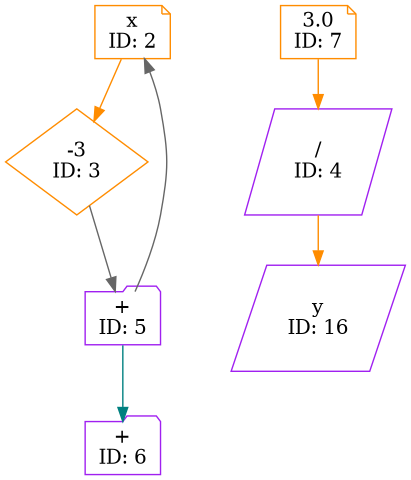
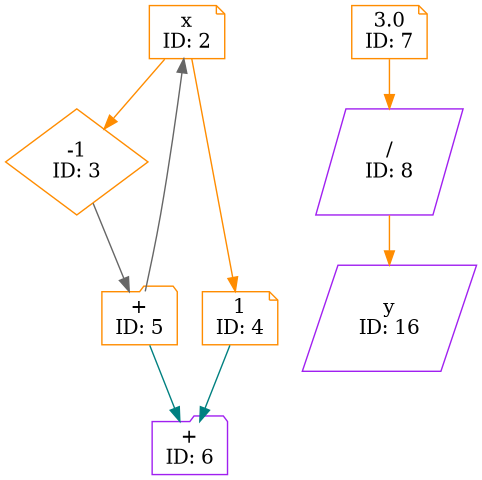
node "-3 ID: 3": label "-3 ID: 3" -> "-1 ID: 3"
node "/ ID: 4": label "/ ID: 4" -> "/ ID: 8"
node "+ ID: 5": color purple -> darkorange
node "1 ID: 4": added
